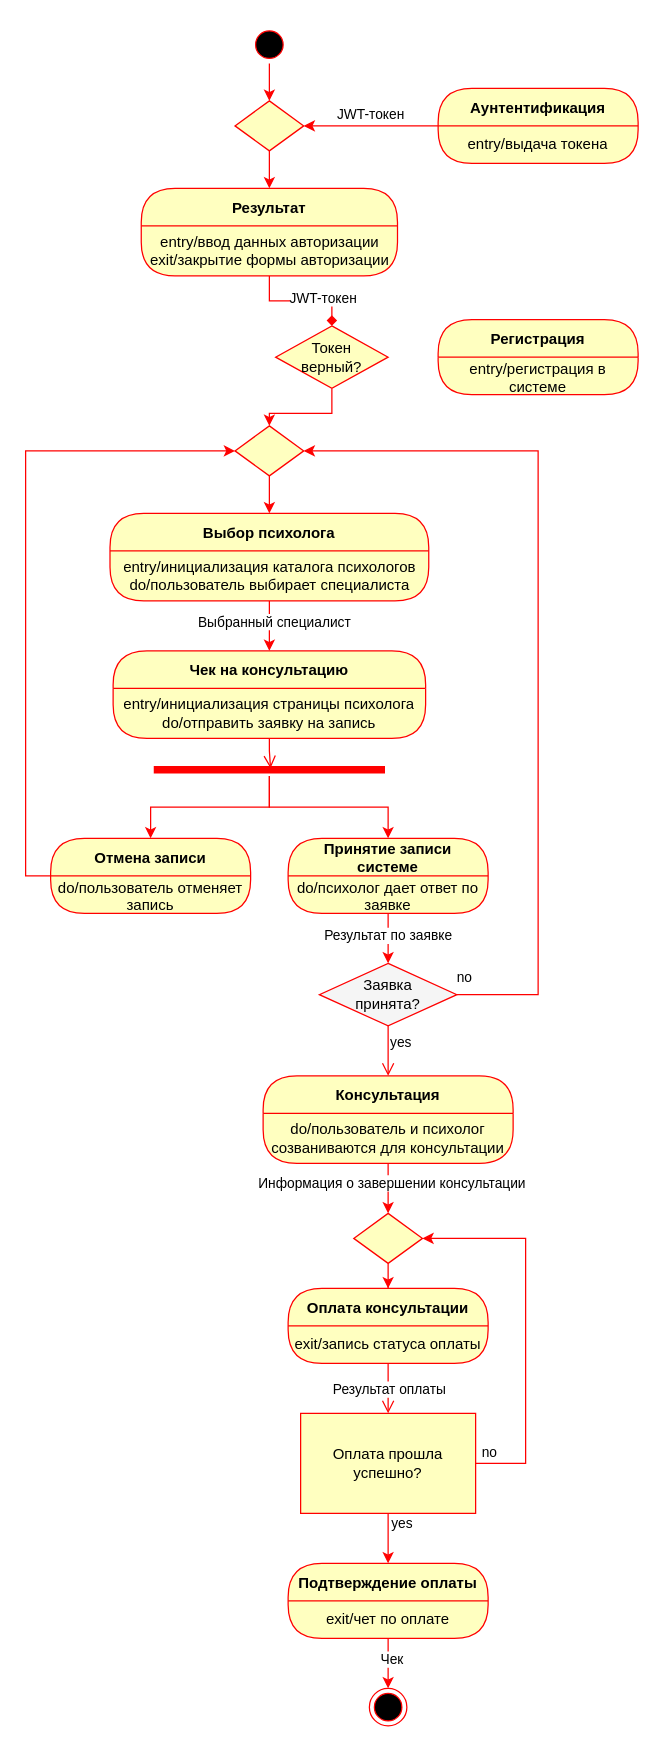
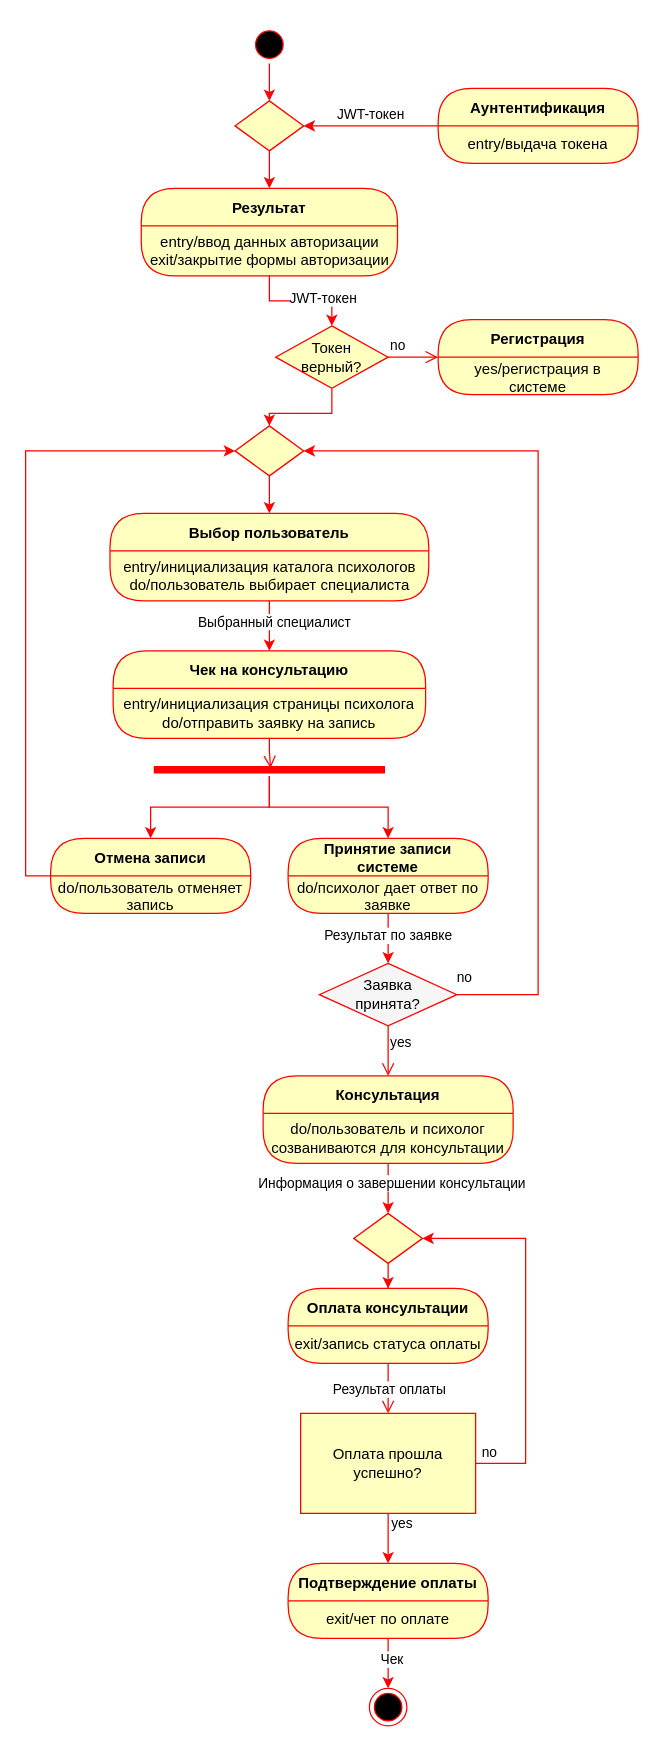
edge "Результат" -> "Токен верный?": arrowhead diamond -> classic
edge "Токен верный?" -> "Регистрация": added, label "no"
node "entry/регистрация в системе": label "entry/регистрация в системе" -> "yes/регистрация в системе"
node "Выбор психолога": label "Выбор психолога" -> "Выбор пользователь"
